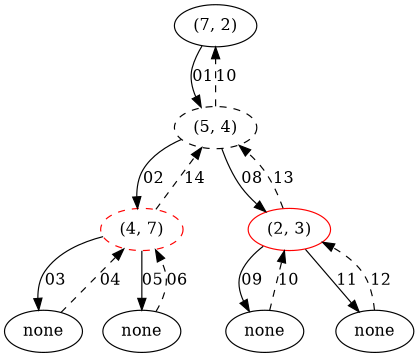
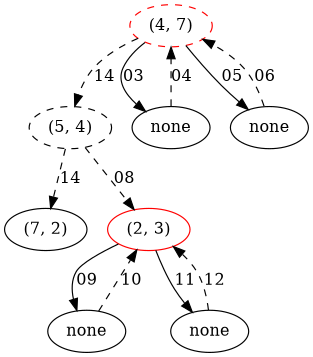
edge "(7, 2)" -> "(5, 4)": removed, label "01"
edge "(5, 4)" -> "(7, 2)": label "10" -> "14"
edge "(5, 4)" -> "(4, 7)": removed, label "02"
edge "(2, 3)" -> "(5, 4)": removed, label "13"
edge "(5, 4)" -> "(2, 3)": style solid -> dashed
